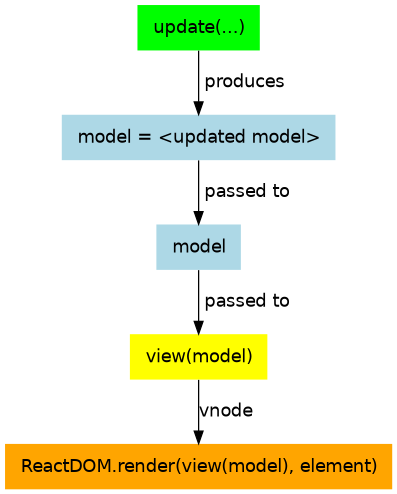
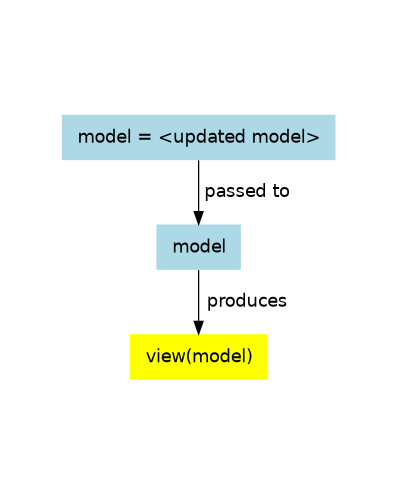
node "update(...)": removed
edge "model" -> "view(model)": label " passed to" -> " produces"
node "ReactDOM.render(view(model), element)": removed
